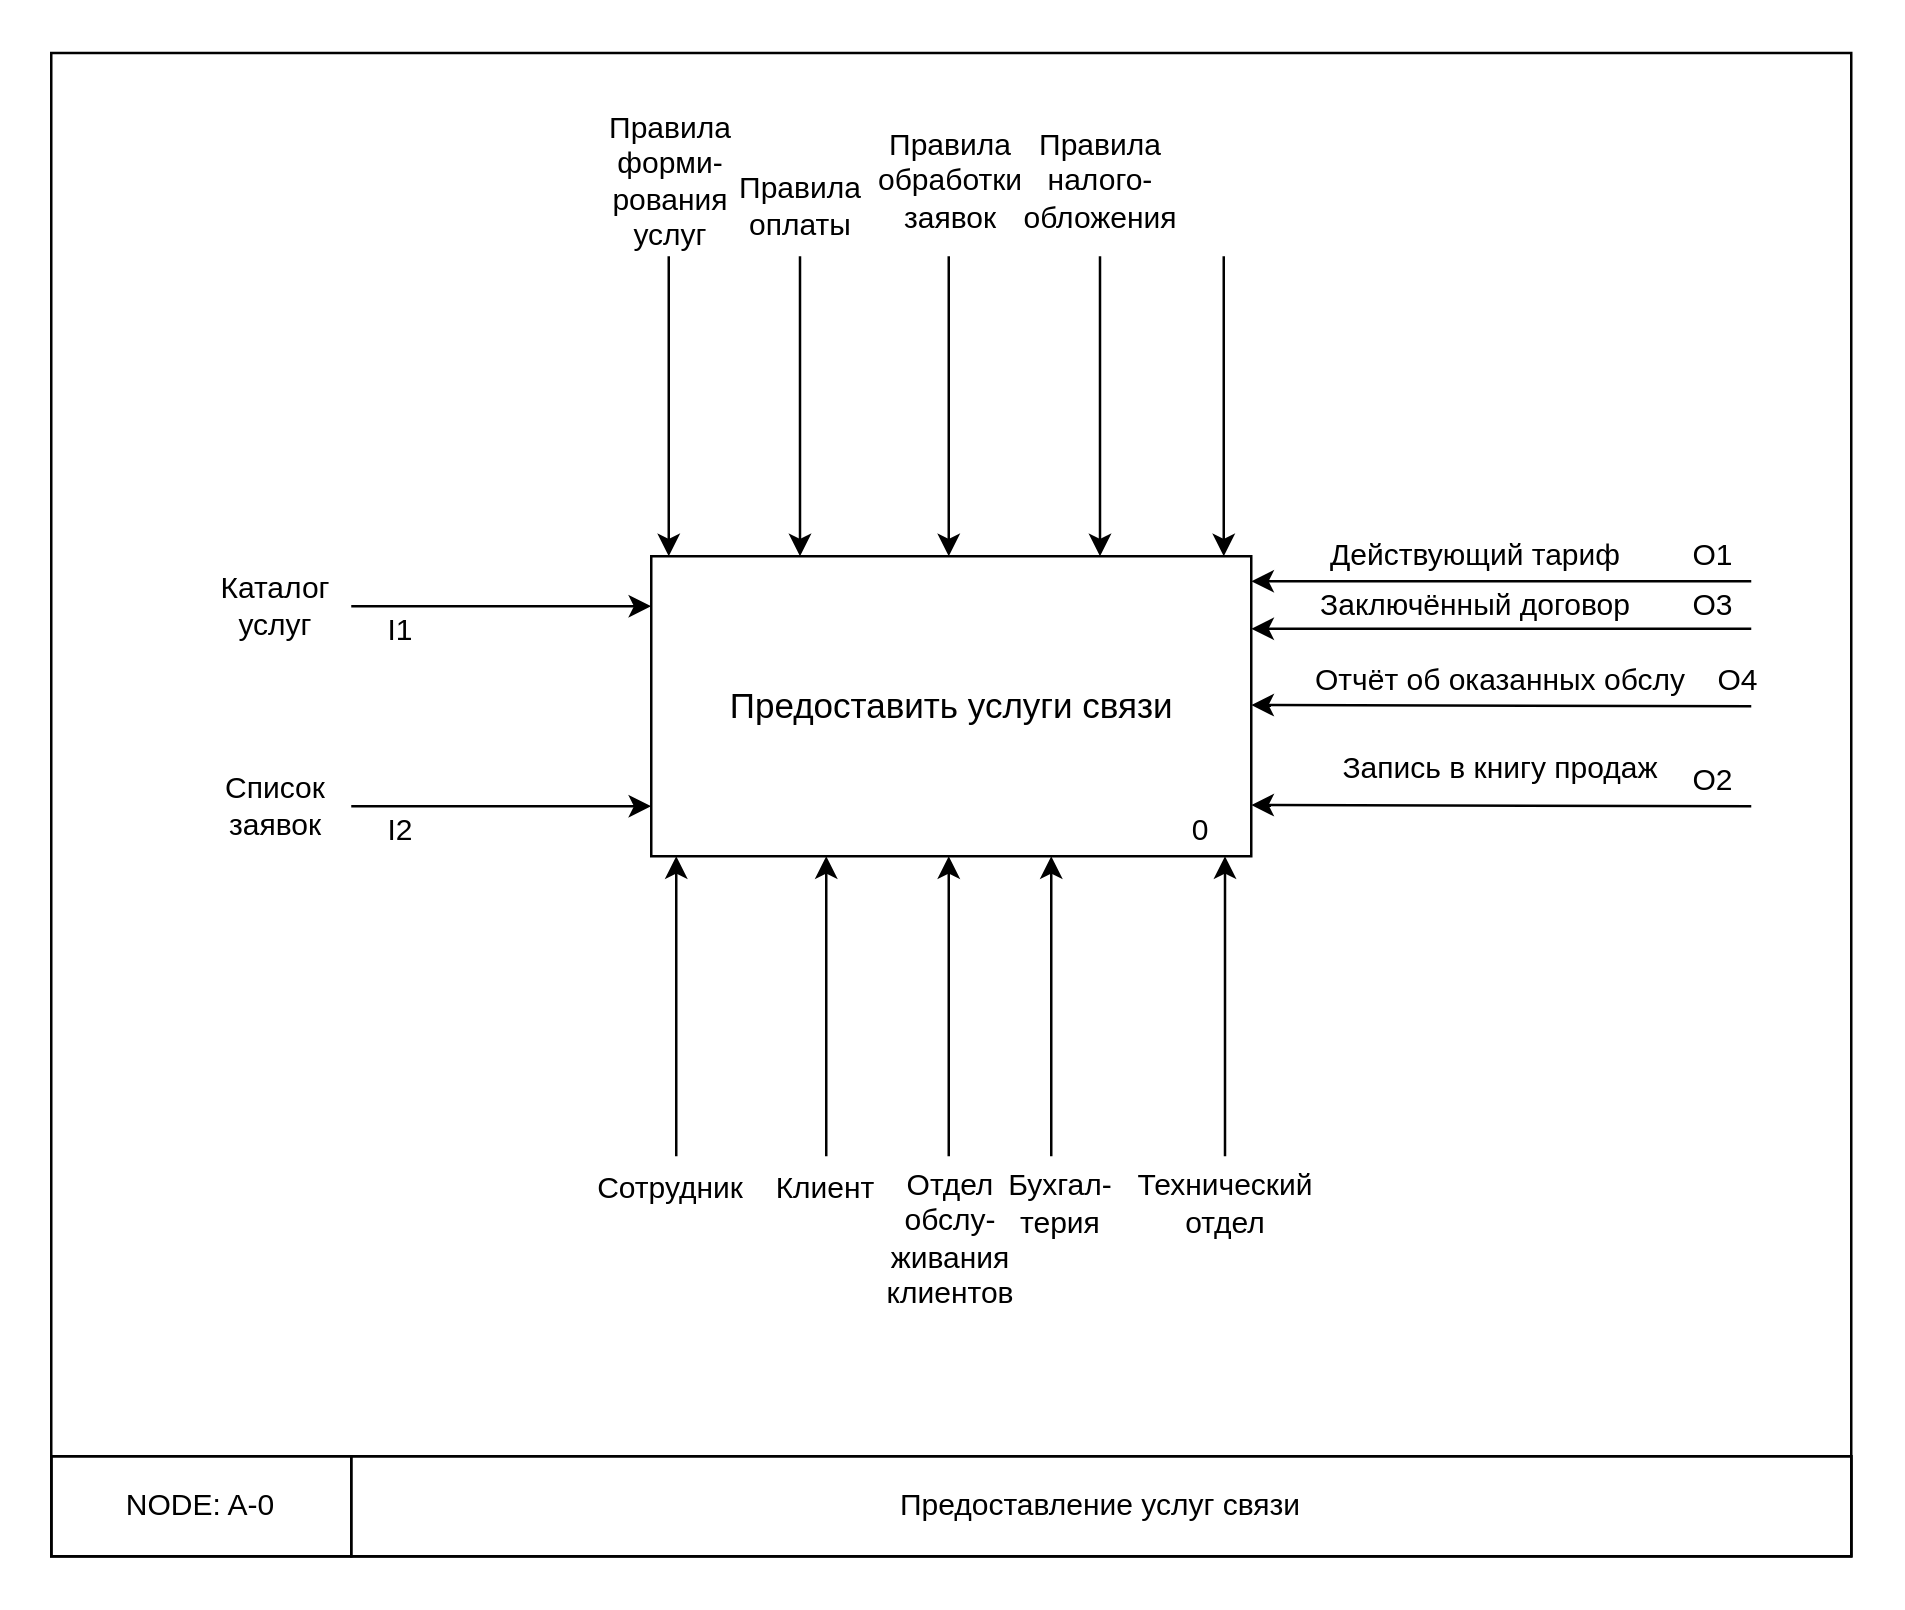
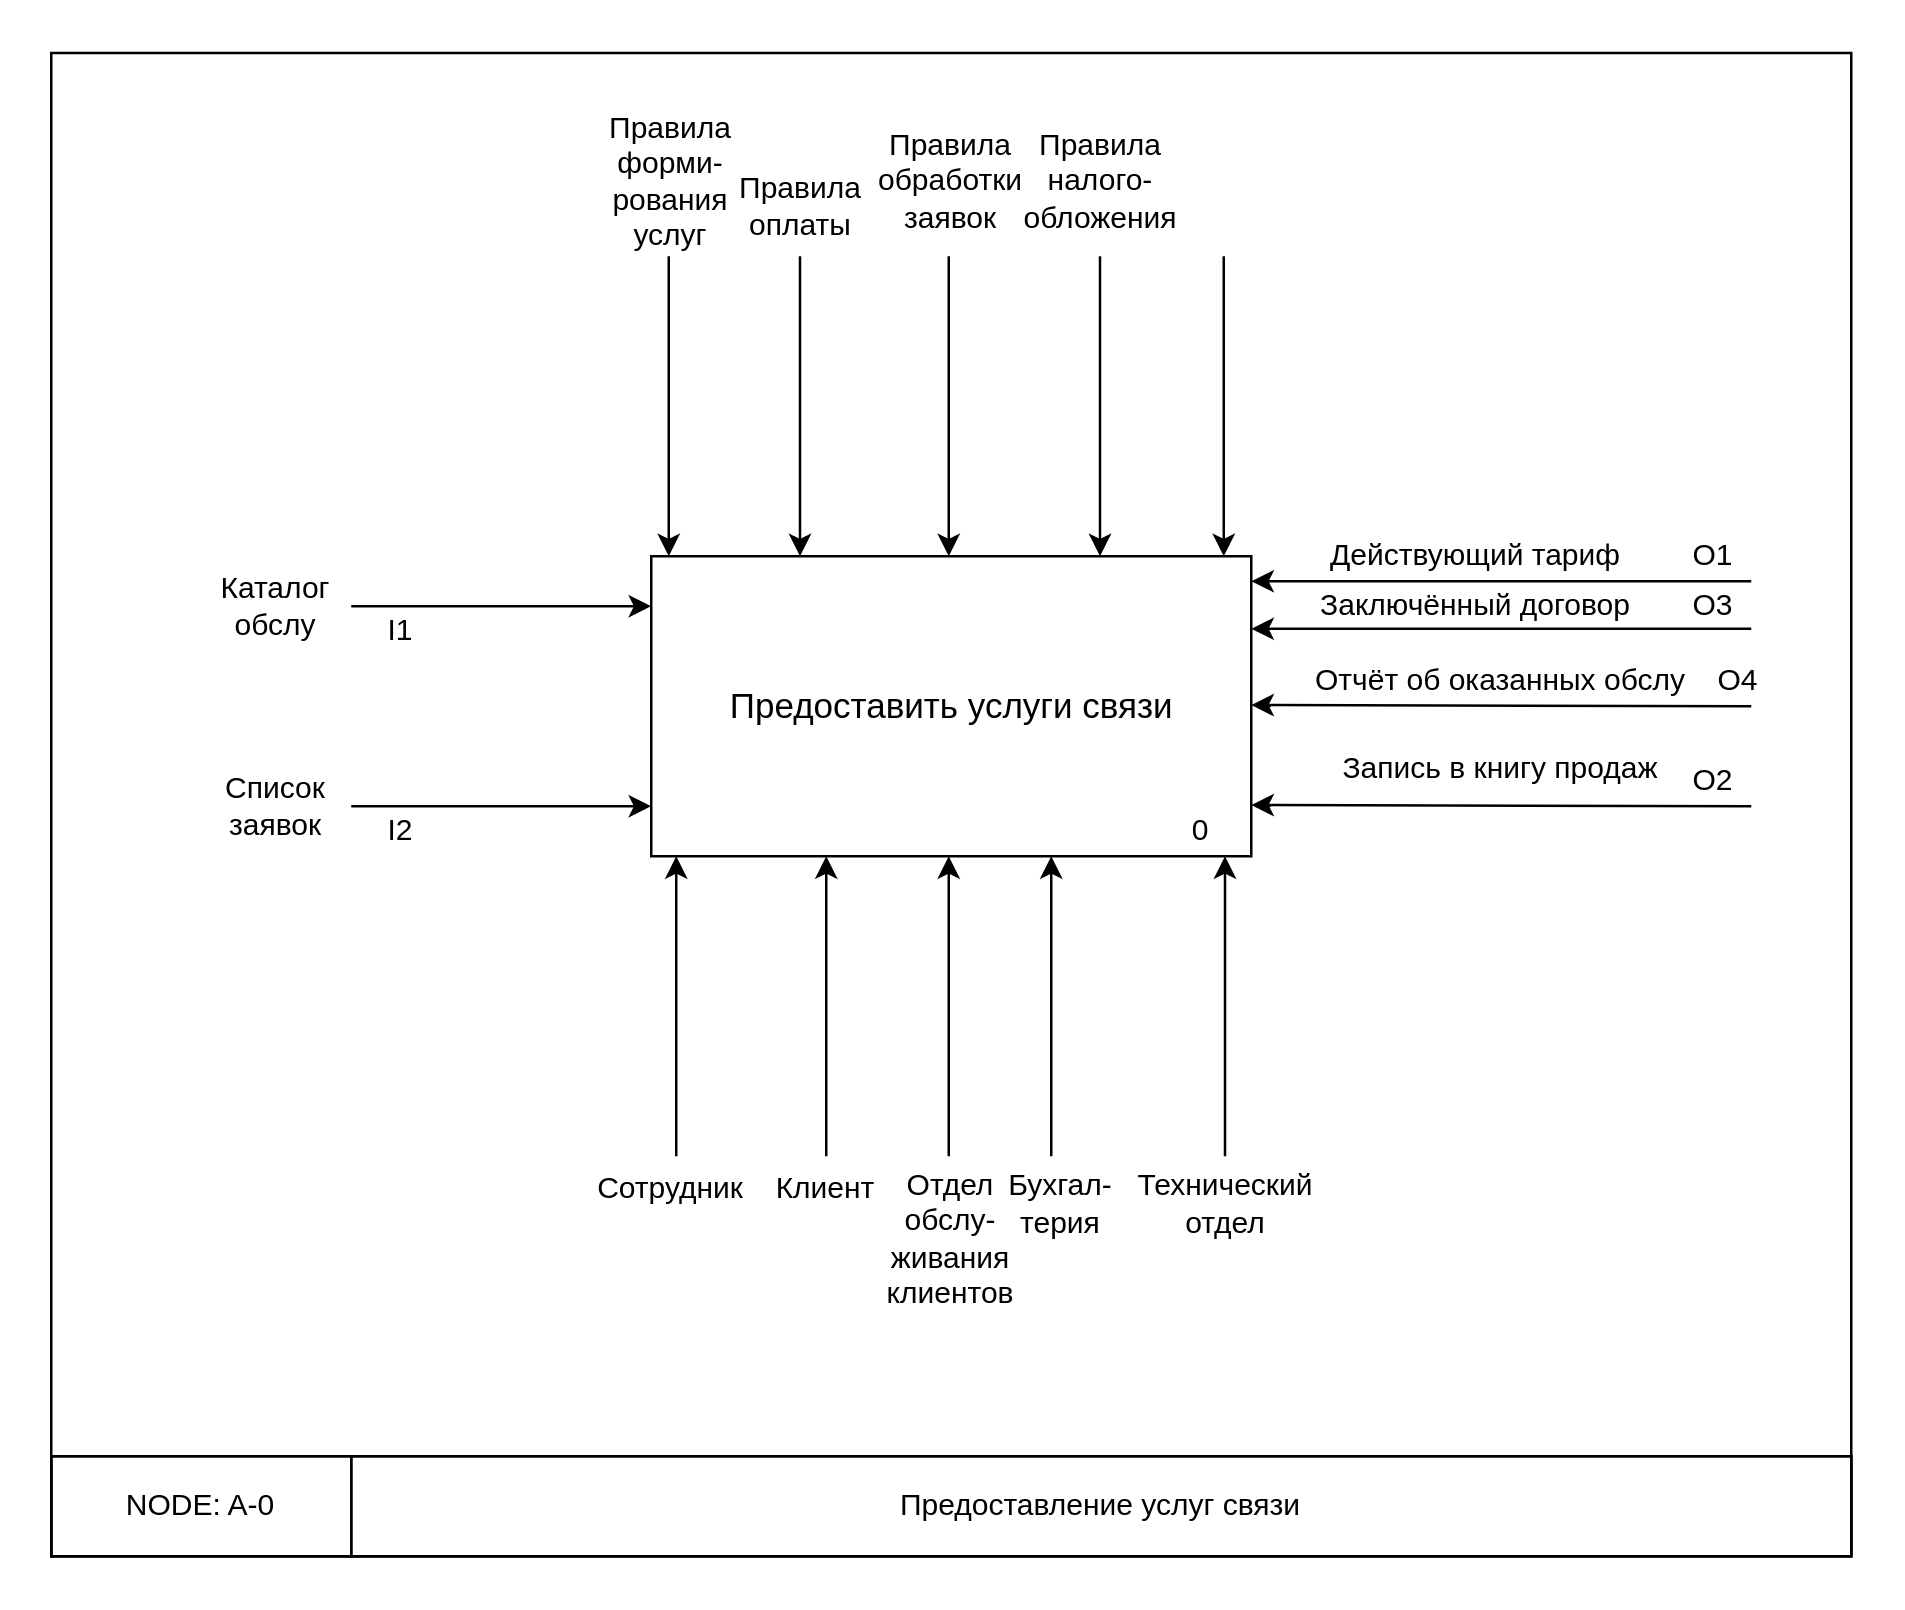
node "Каталог услуг": label "Каталог услуг" -> "Каталог обслу"
